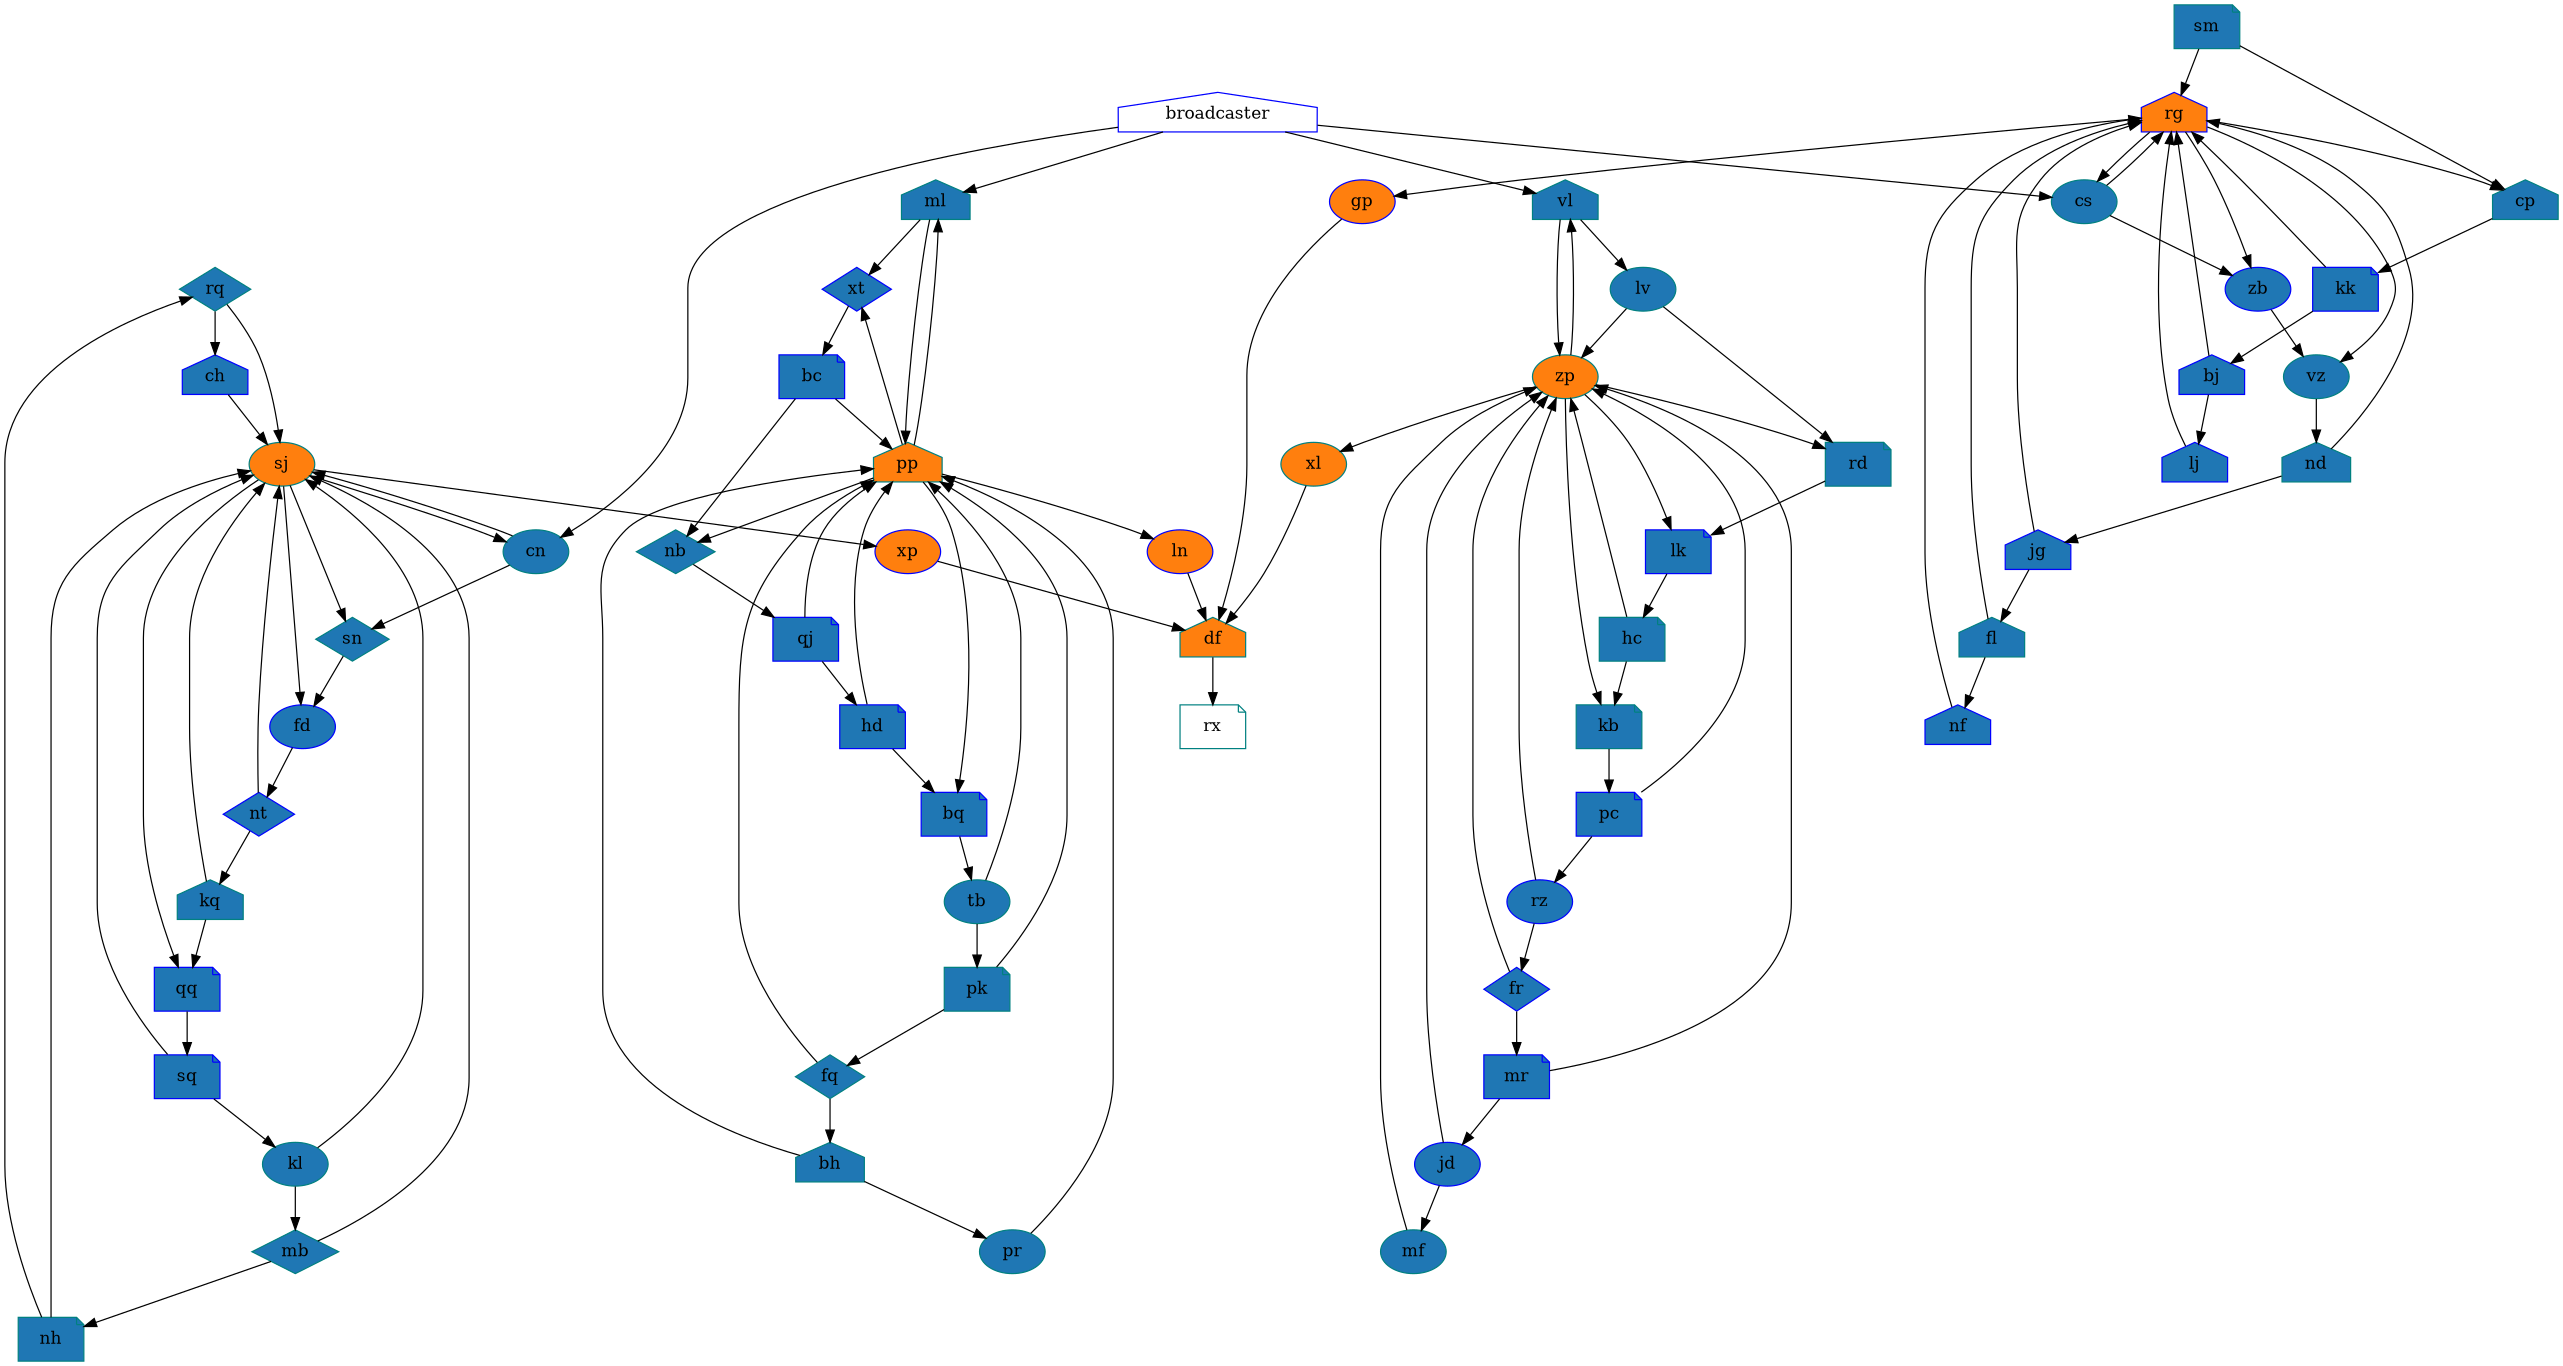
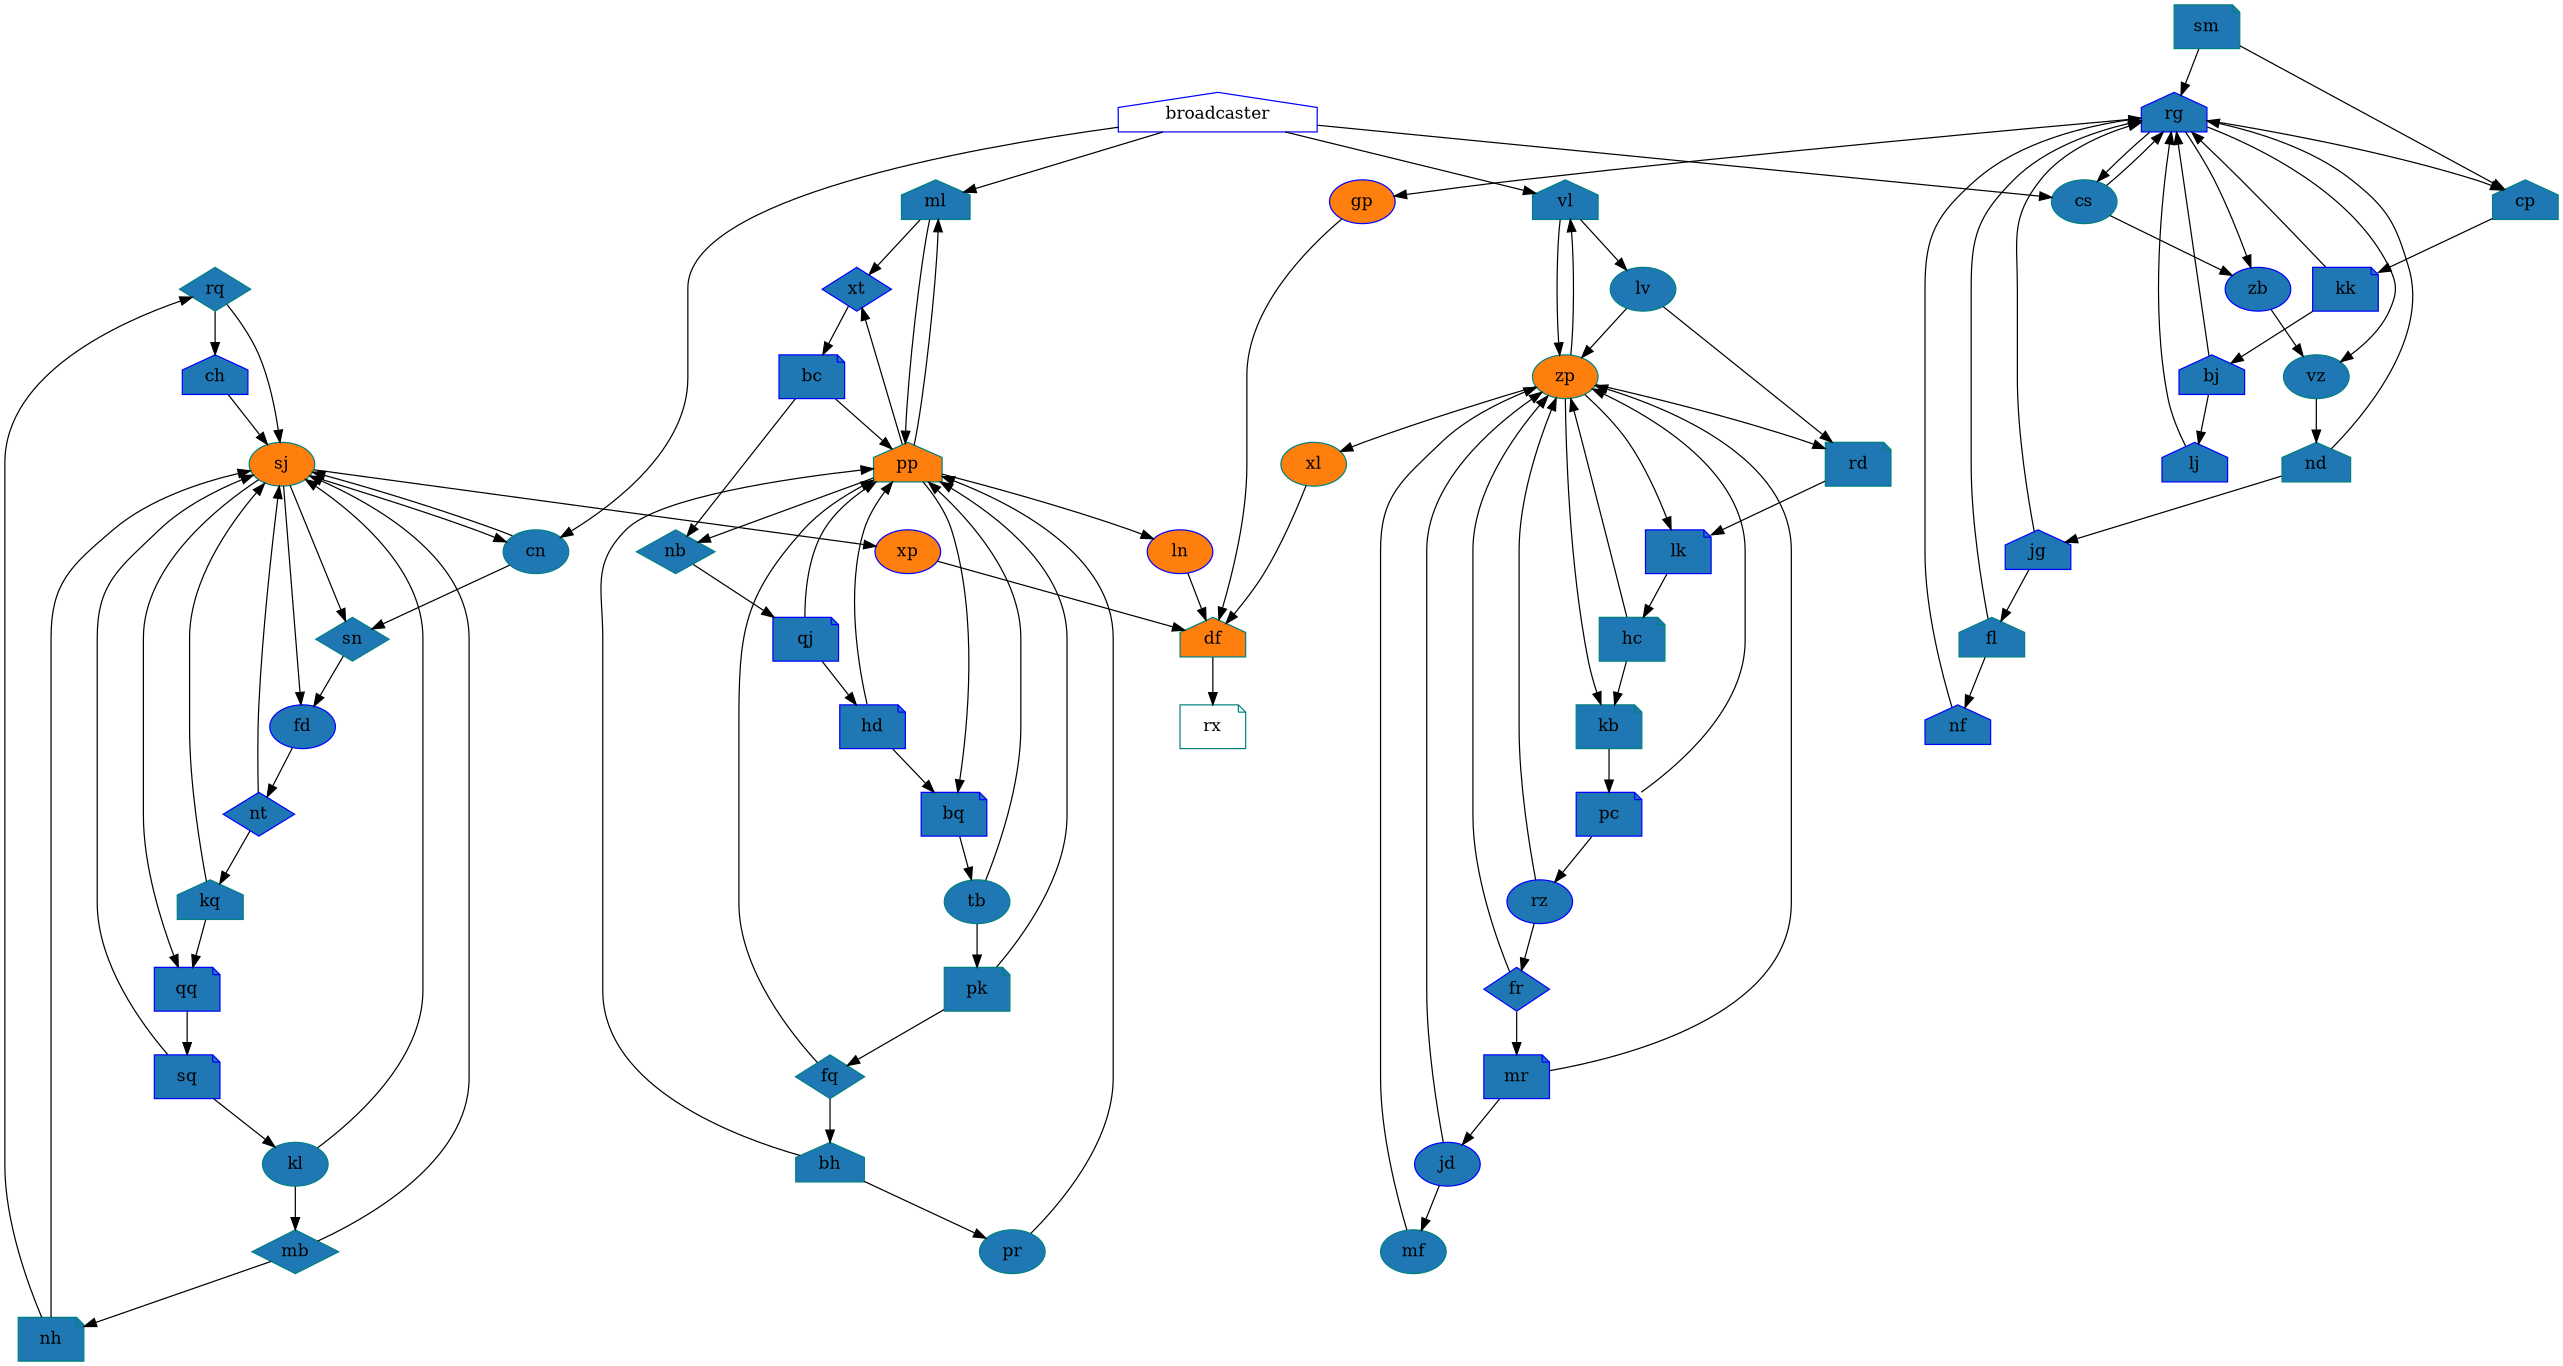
node "rg": fillcolor #ff7f0e -> #1f77b4
